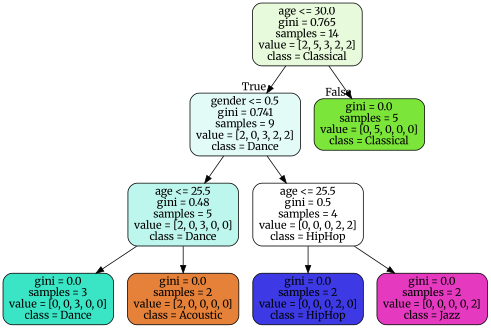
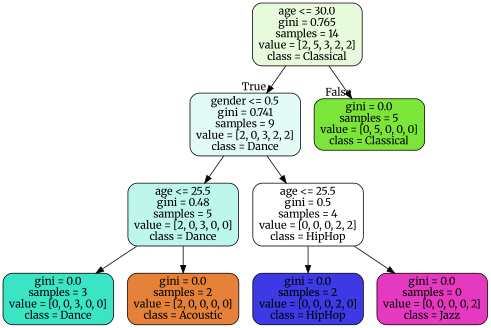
node "gini = 0.0 samples = 2 value = [0, 0, 0, 0, 2] class = Jazz": label "gini = 0.0 samples = 2 value = [0, 0, 0, 0, 2] class = Jazz" -> "gini = 0.0 samples = 0 value = [0, 0, 0, 0, 2] class = Jazz"
